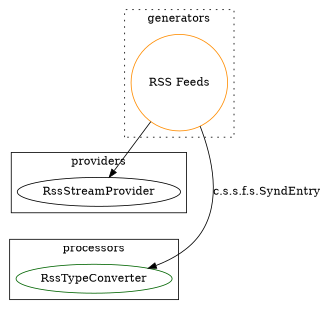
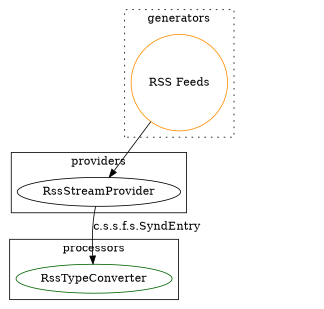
edge "RSS Feeds" -> "RssTypeConverter": now "RssStreamProvider" -> "RssTypeConverter"
